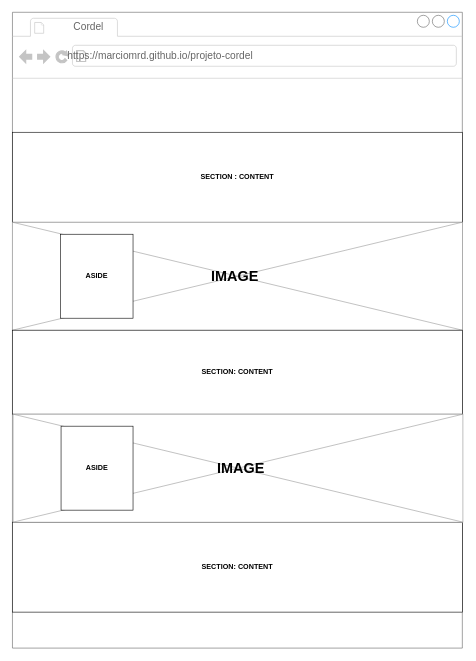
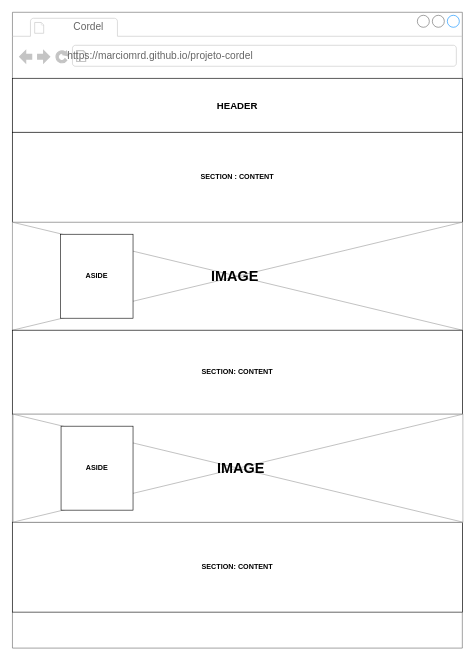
node "HEADER": added
